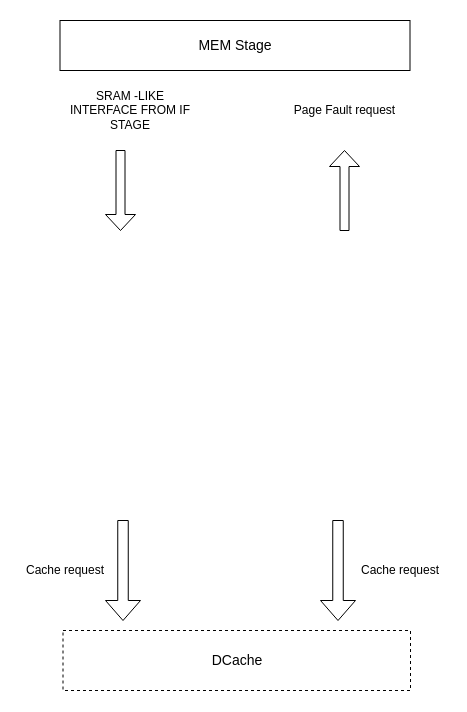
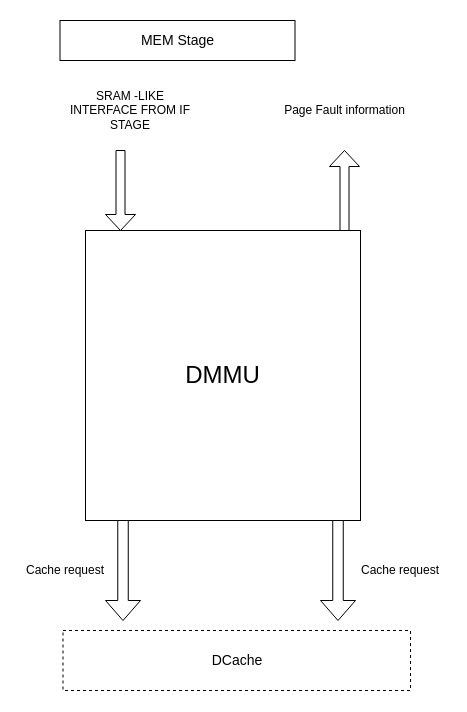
node "MEM Stage": size 350x50 -> 235x40
node "Page Fault request": label "Page Fault request" -> "Page Fault information"
node "DMMU": added
